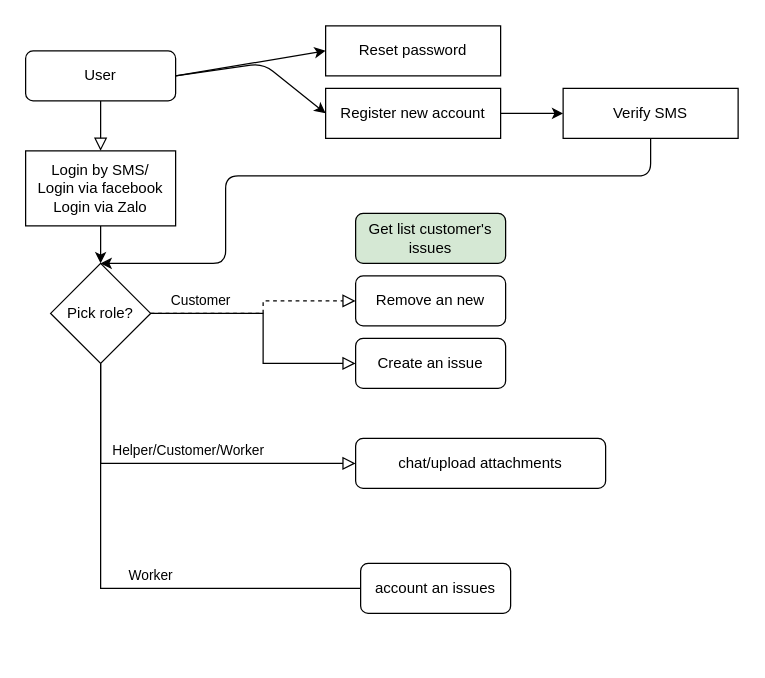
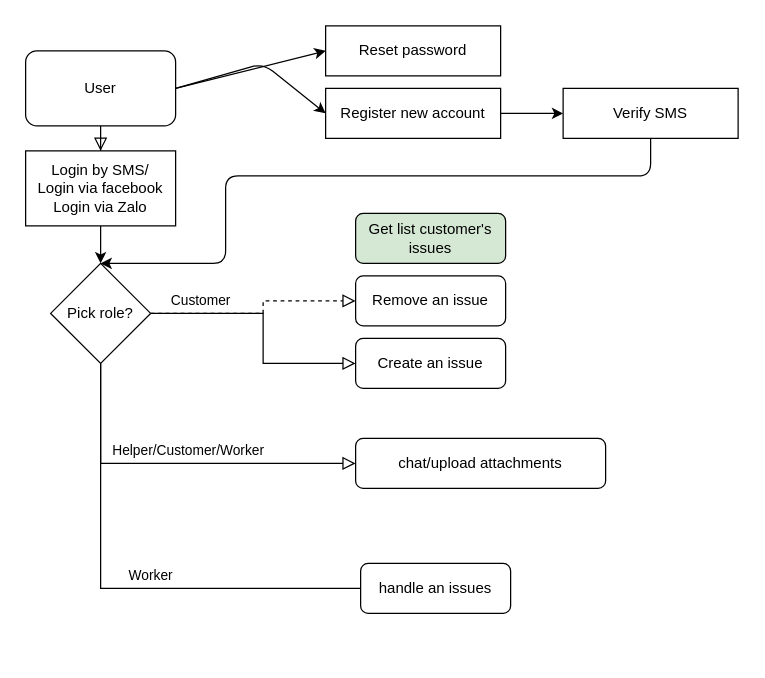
node "User": size 150x50 -> 150x75
node "Remove an new": label "Remove an new" -> "Remove an issue"
node "account an issues": label "account an issues" -> "handle an issues"
